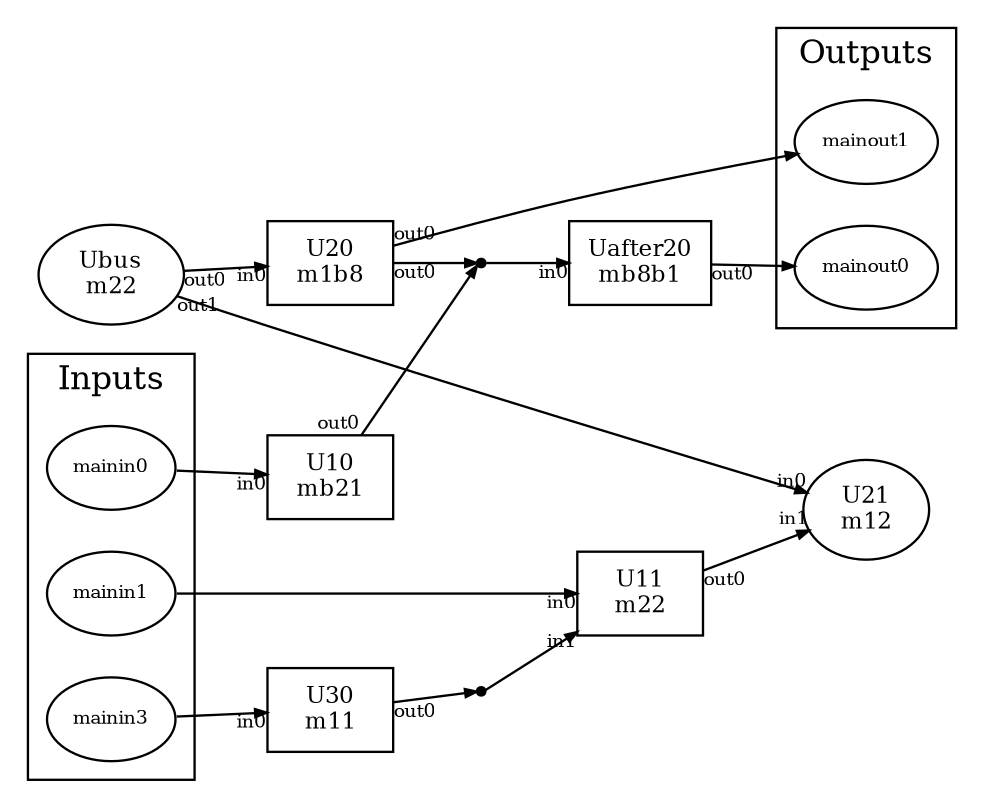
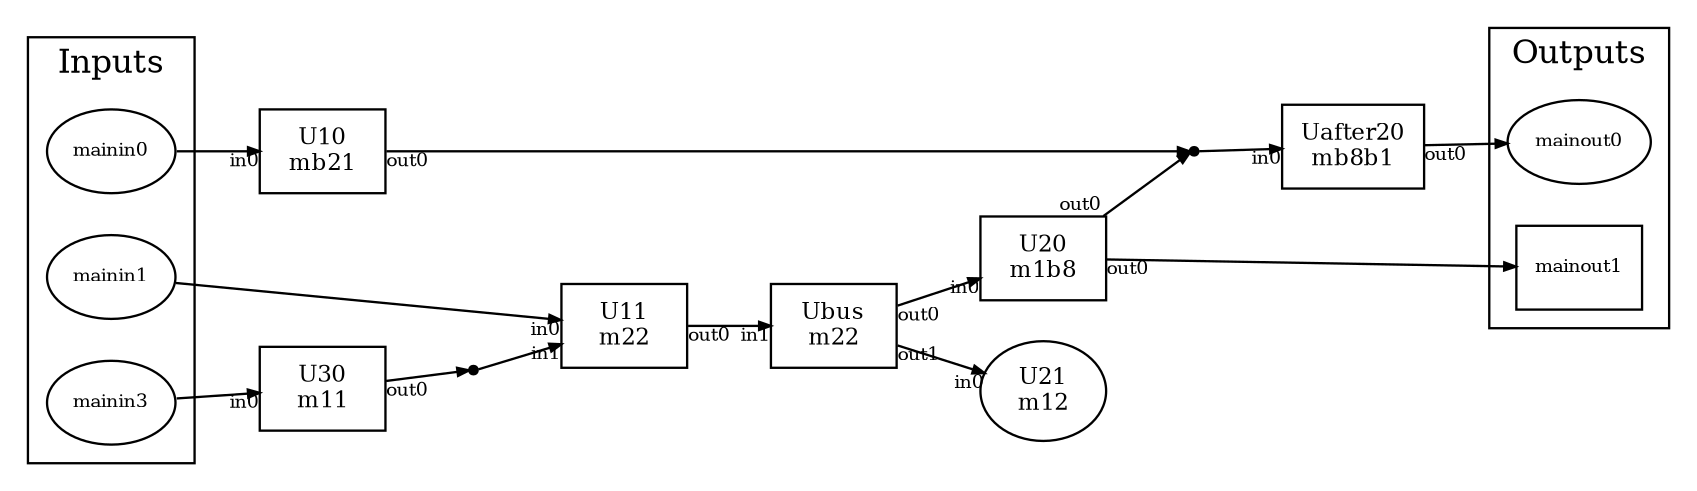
node "mainout1": shape ellipse -> box
node "Ubus m22": shape ellipse -> box
edge "U11 m22" -> "U21 m12": now "U11 m22" -> "Ubus m22"
